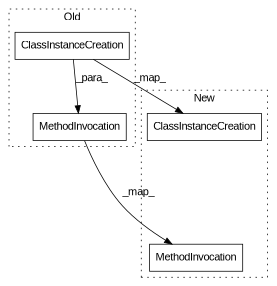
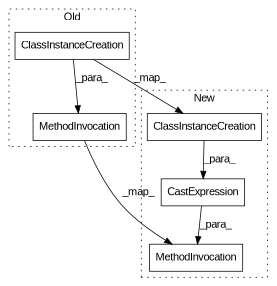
node "CastExpression": added
